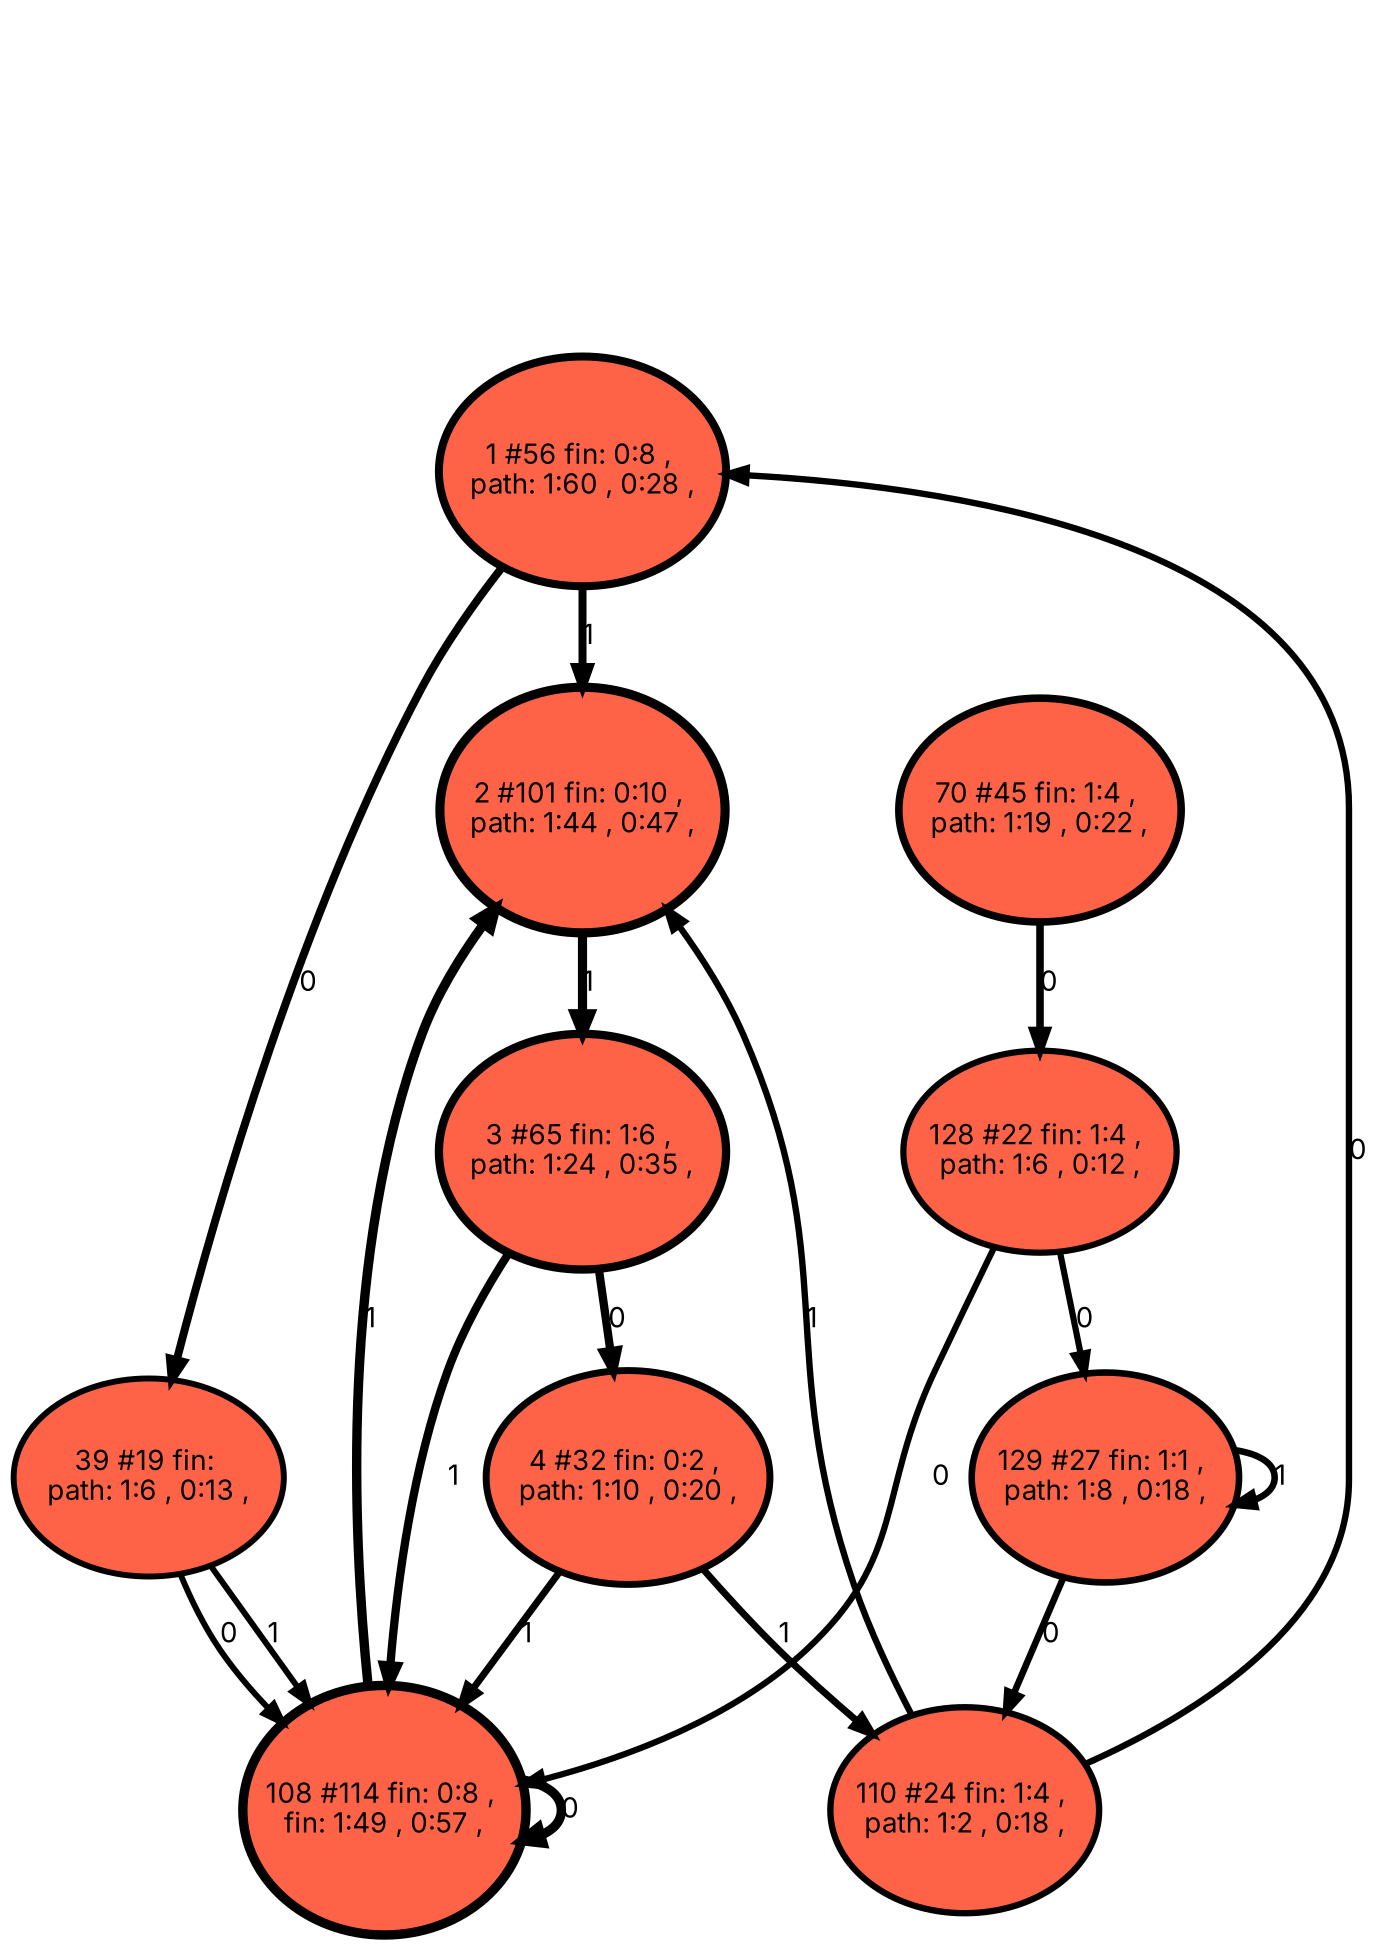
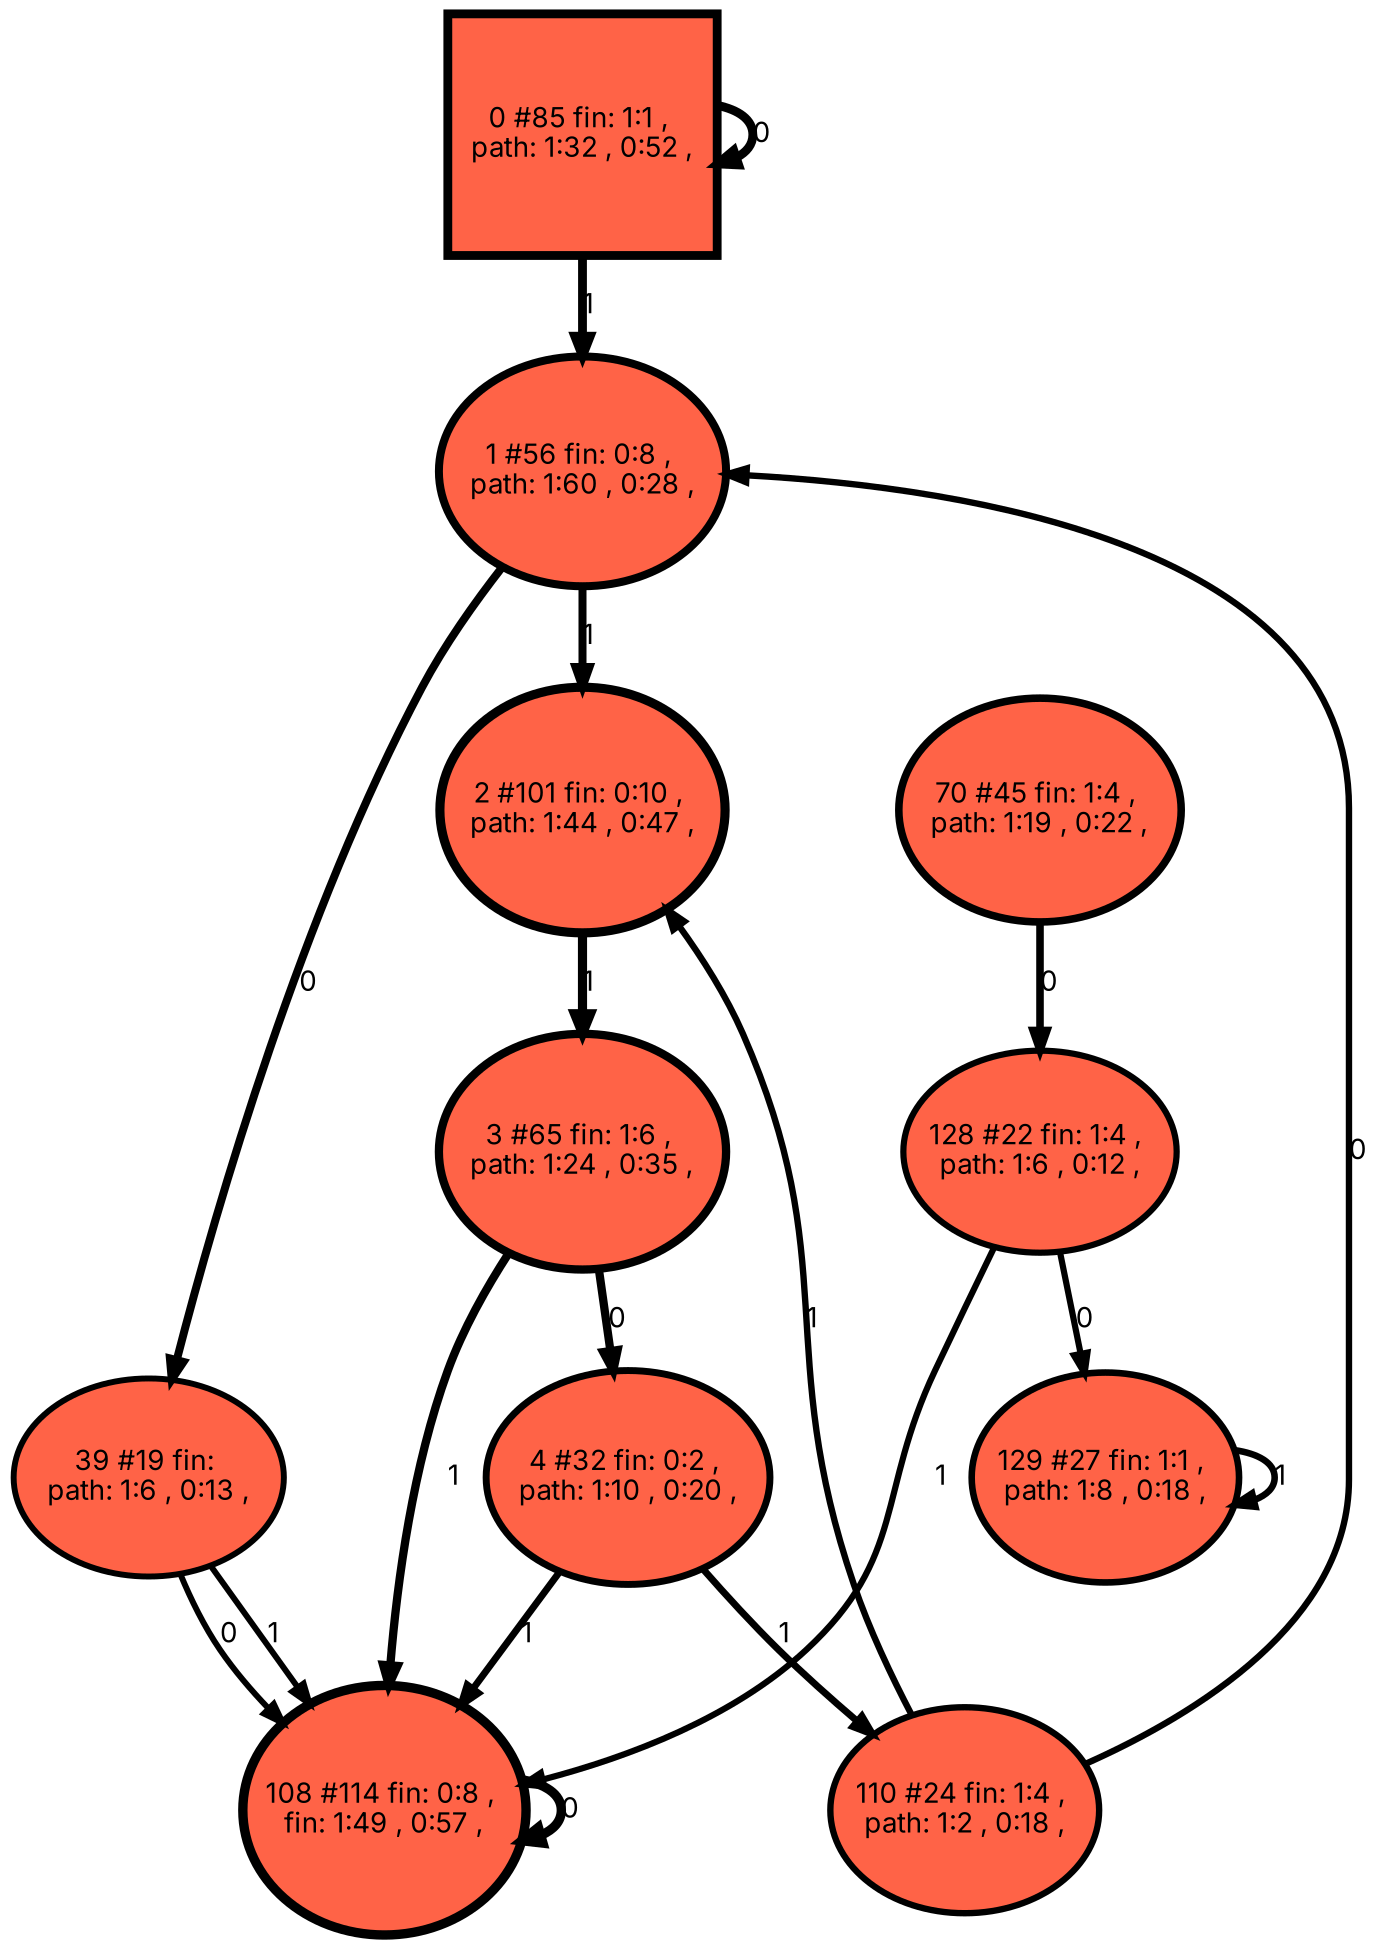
node "0 #85 fin: 1:1 , path: 1:32 , 0:52 ,": added
edge "108 #114 fin: 0:8 , fin: 1:49 , 0:57 ," -> "2 #101 fin: 0:10 , path: 1:44 , 0:47 ,": removed, label "1"
edge "128 #22 fin: 1:4 , path: 1:6 , 0:12 ," -> "108 #114 fin: 0:8 , fin: 1:49 , 0:57 ,": label "0 " -> "1 "
edge "129 #27 fin: 1:1 , path: 1:8 , 0:18 ," -> "110 #24 fin: 1:4 , path: 1:2 , 0:18 ,": removed, label "0"
